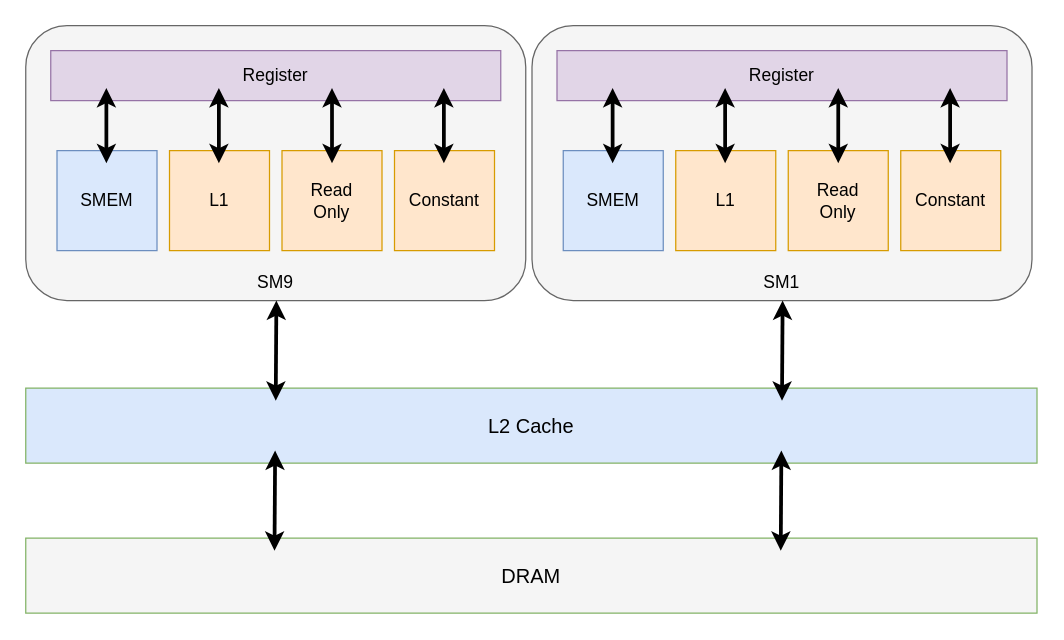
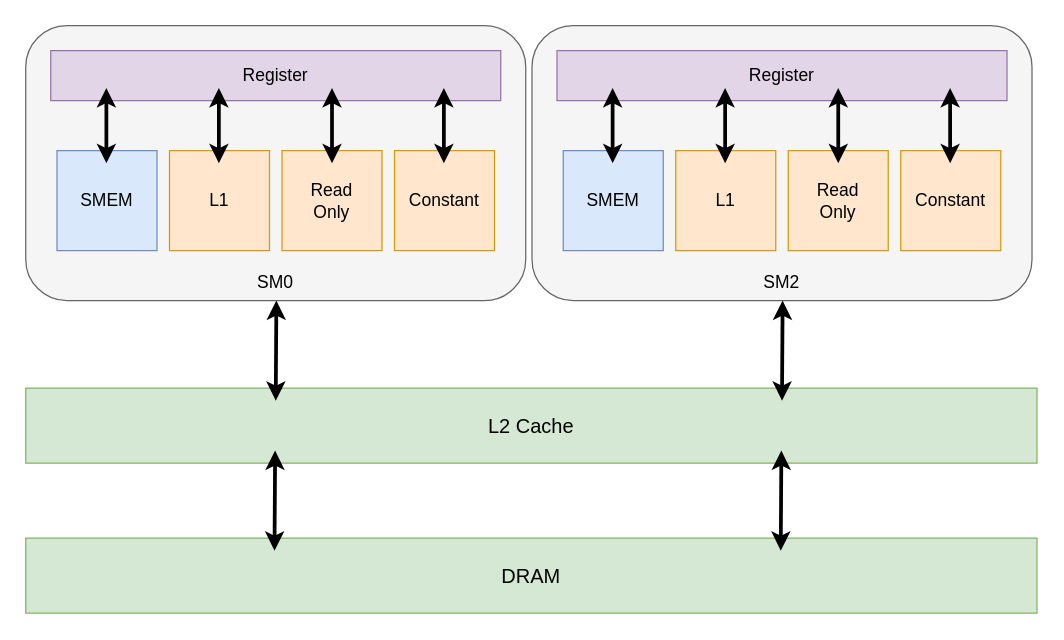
node "SM9": label "SM9" -> "SM0"
node "SM1": label "SM1" -> "SM2"
node "L2 Cache": fillcolor #dae8fc -> #d5e8d4
node "DRAM": fillcolor #f5f5f5 -> #d5e8d4
